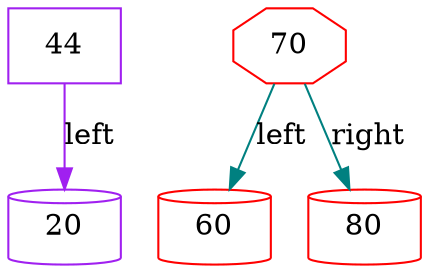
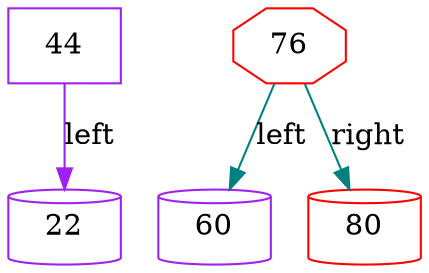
node "70": label "70" -> "76"
node "20": label "20" -> "22"
node "60": color red -> purple
